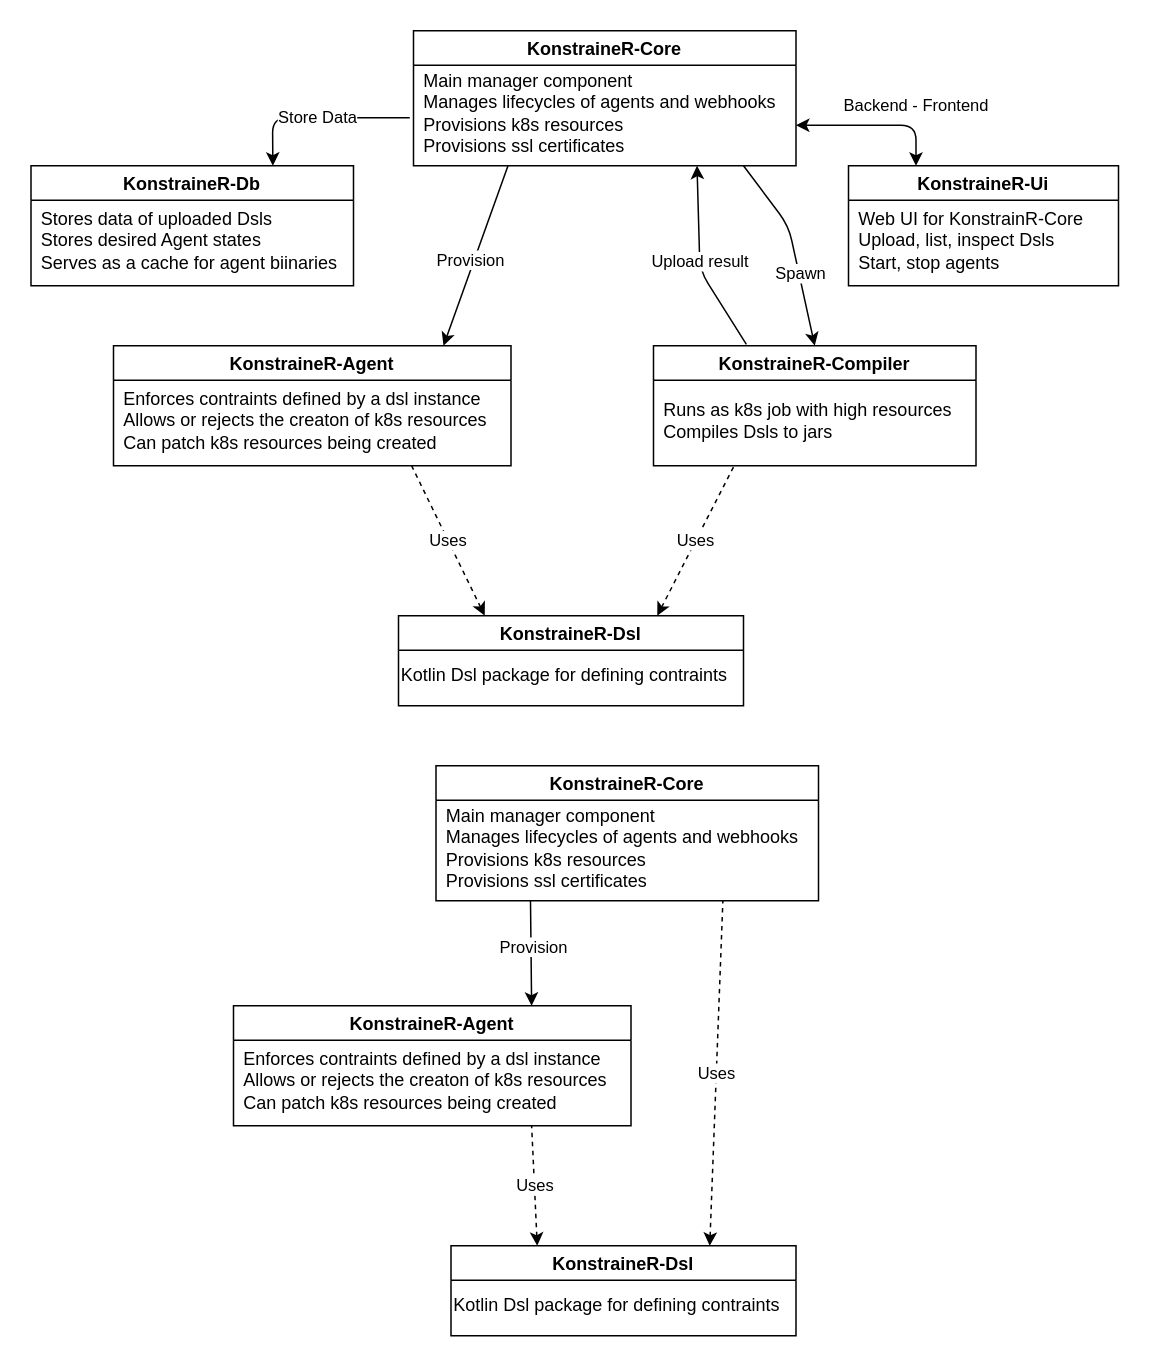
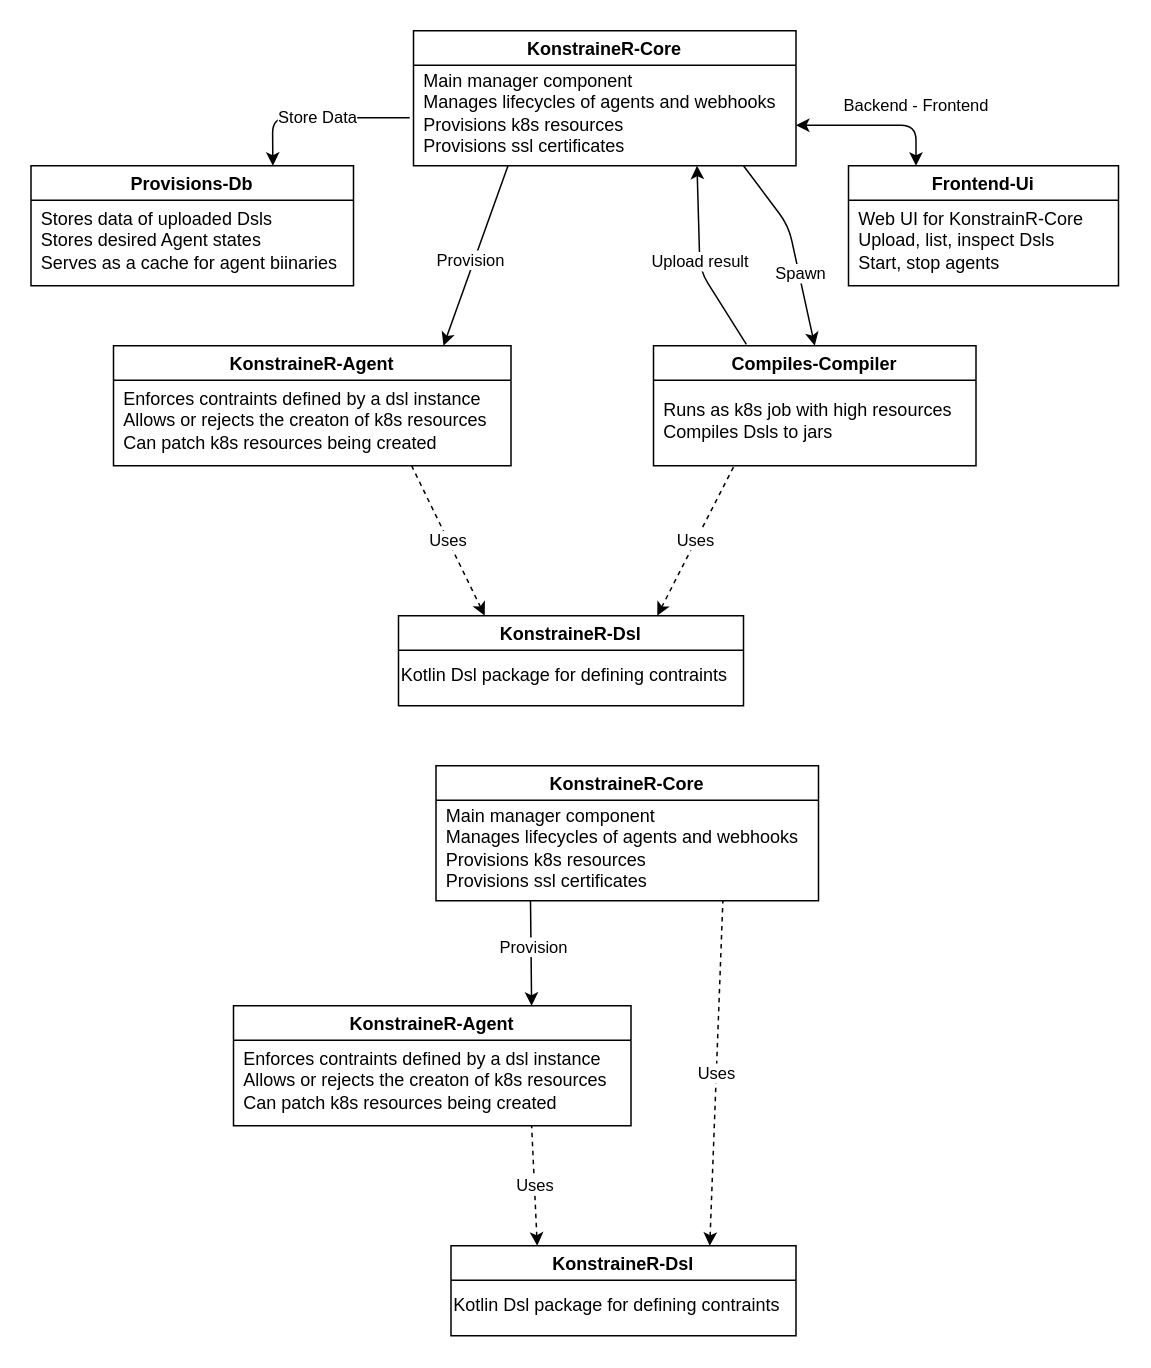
node "KonstraineR-Db": label "KonstraineR-Db" -> "Provisions-Db"
node "KonstraineR-Ui": label "KonstraineR-Ui" -> "Frontend-Ui"
node "KonstraineR-Compiler": label "KonstraineR-Compiler" -> "Compiles-Compiler"
